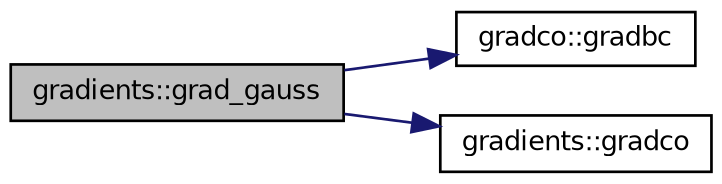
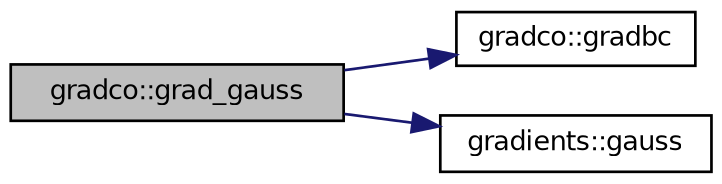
node "gradients::grad_gauss": label "gradients::grad_gauss" -> "gradco::grad_gauss"
node "gradients::gradco": label "gradients::gradco" -> "gradients::gauss"
